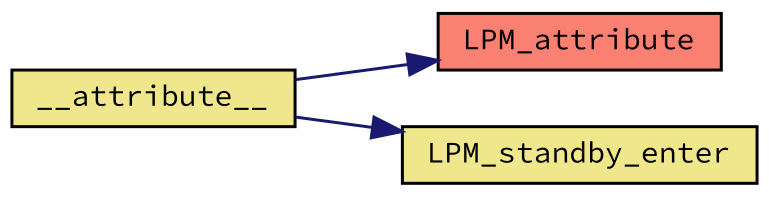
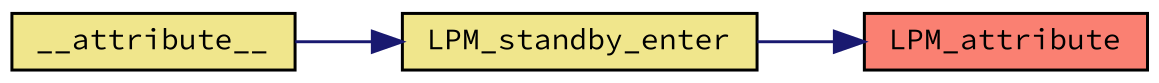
edge "__attribute__" -> "LPM_attribute": now "LPM_standby_enter" -> "LPM_attribute"
